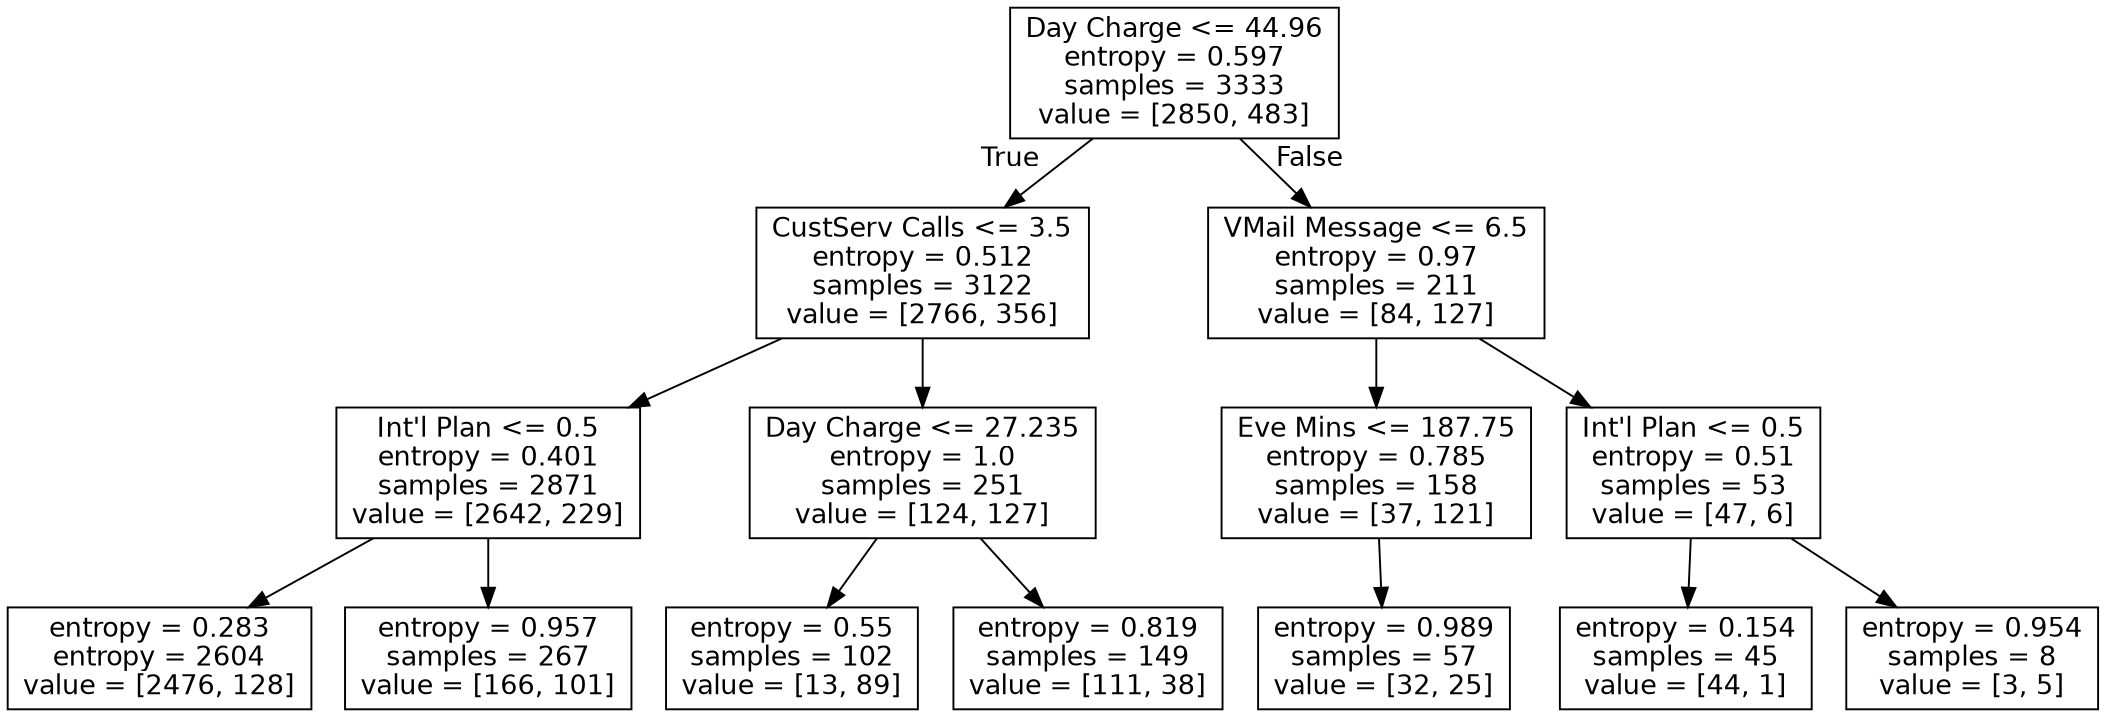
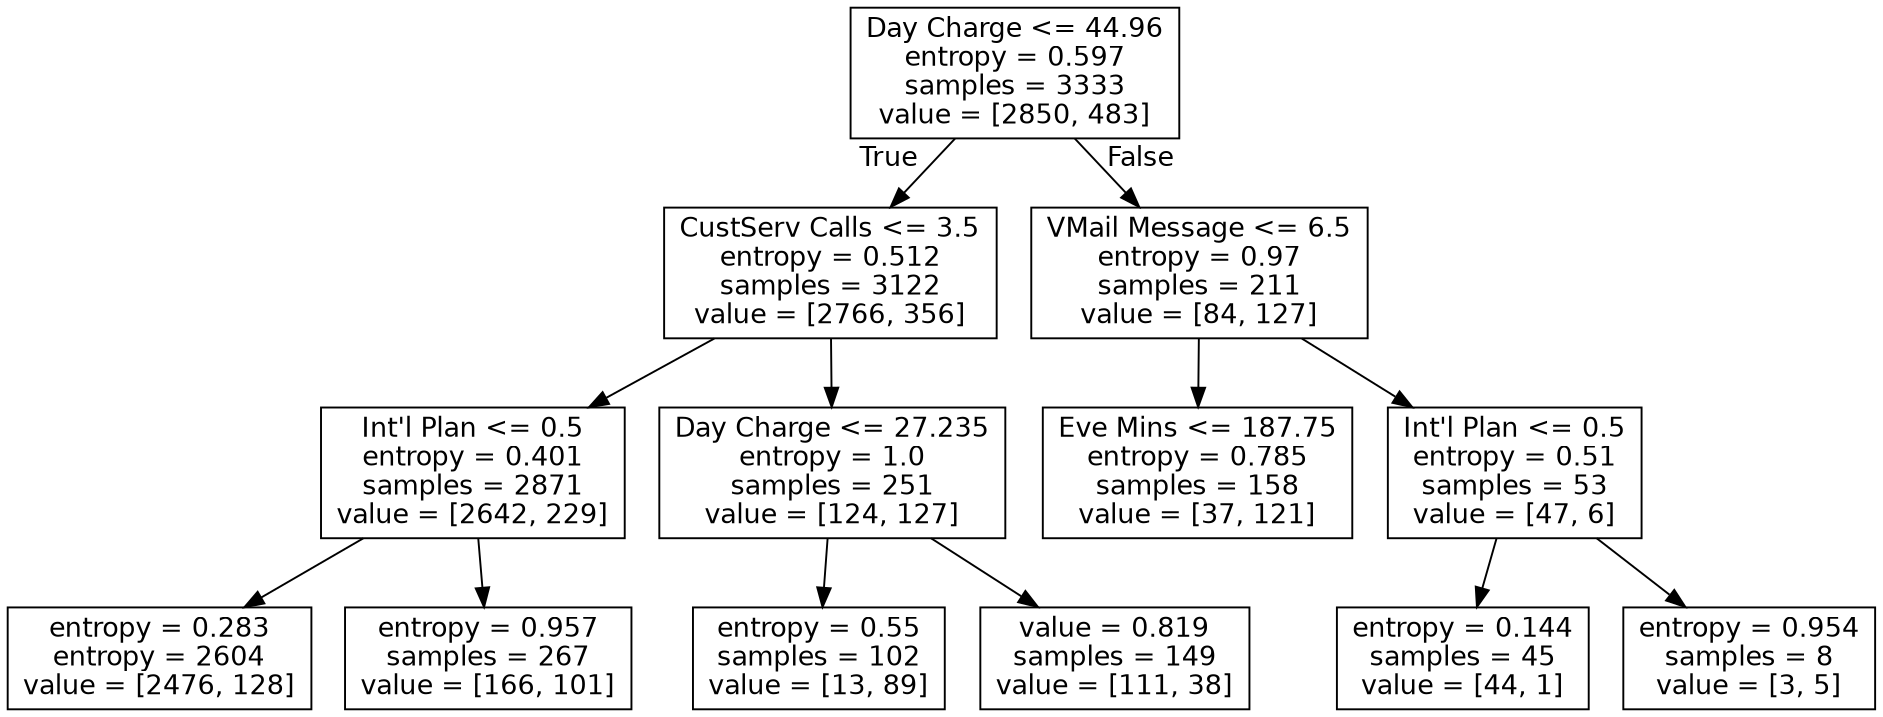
node "entropy = 0.819 samples = 149 value = [111, 38]": label "entropy = 0.819 samples = 149 value = [111, 38]" -> "value = 0.819 samples = 149 value = [111, 38]"
node "entropy = 0.989 samples = 57 value = [32, 25]": removed
node "entropy = 0.154 samples = 45 value = [44, 1]": label "entropy = 0.154 samples = 45 value = [44, 1]" -> "entropy = 0.144 samples = 45 value = [44, 1]"
